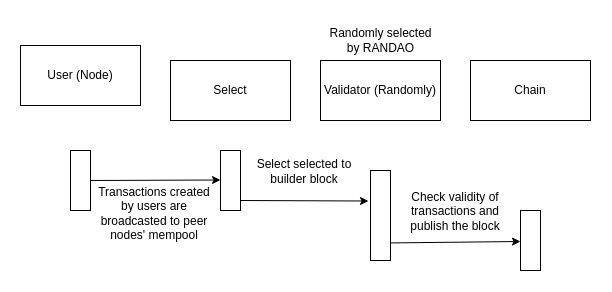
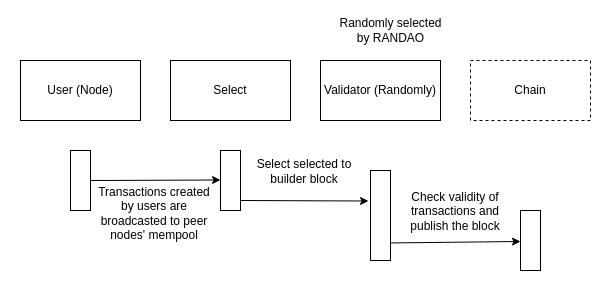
node "Randomly selected by RANDAO": moved (381, 41) -> (391, 31)
node "User (Node)": moved (81, 76) -> (81, 91)
node "Chain": style solid -> dashed
